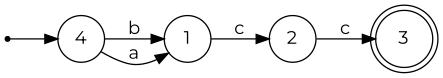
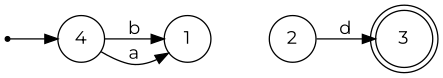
edge "2" -> "3": label "c" -> "d"
edge "1" -> "2": removed, label "c"
